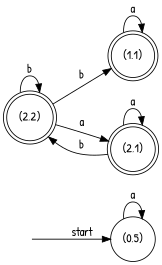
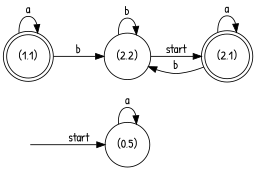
edge "(2,2)" -> "(1,1)": reversed
node "(2,2)": shape doublecircle -> circle
edge "(2,2)" -> "(2,1)": label "a" -> "start"
